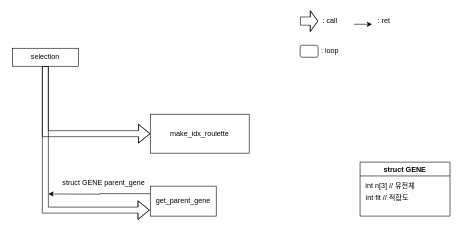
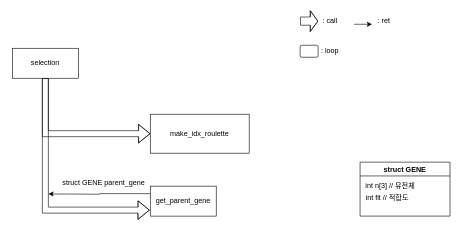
node "selection": size 66x18 -> 66x30
